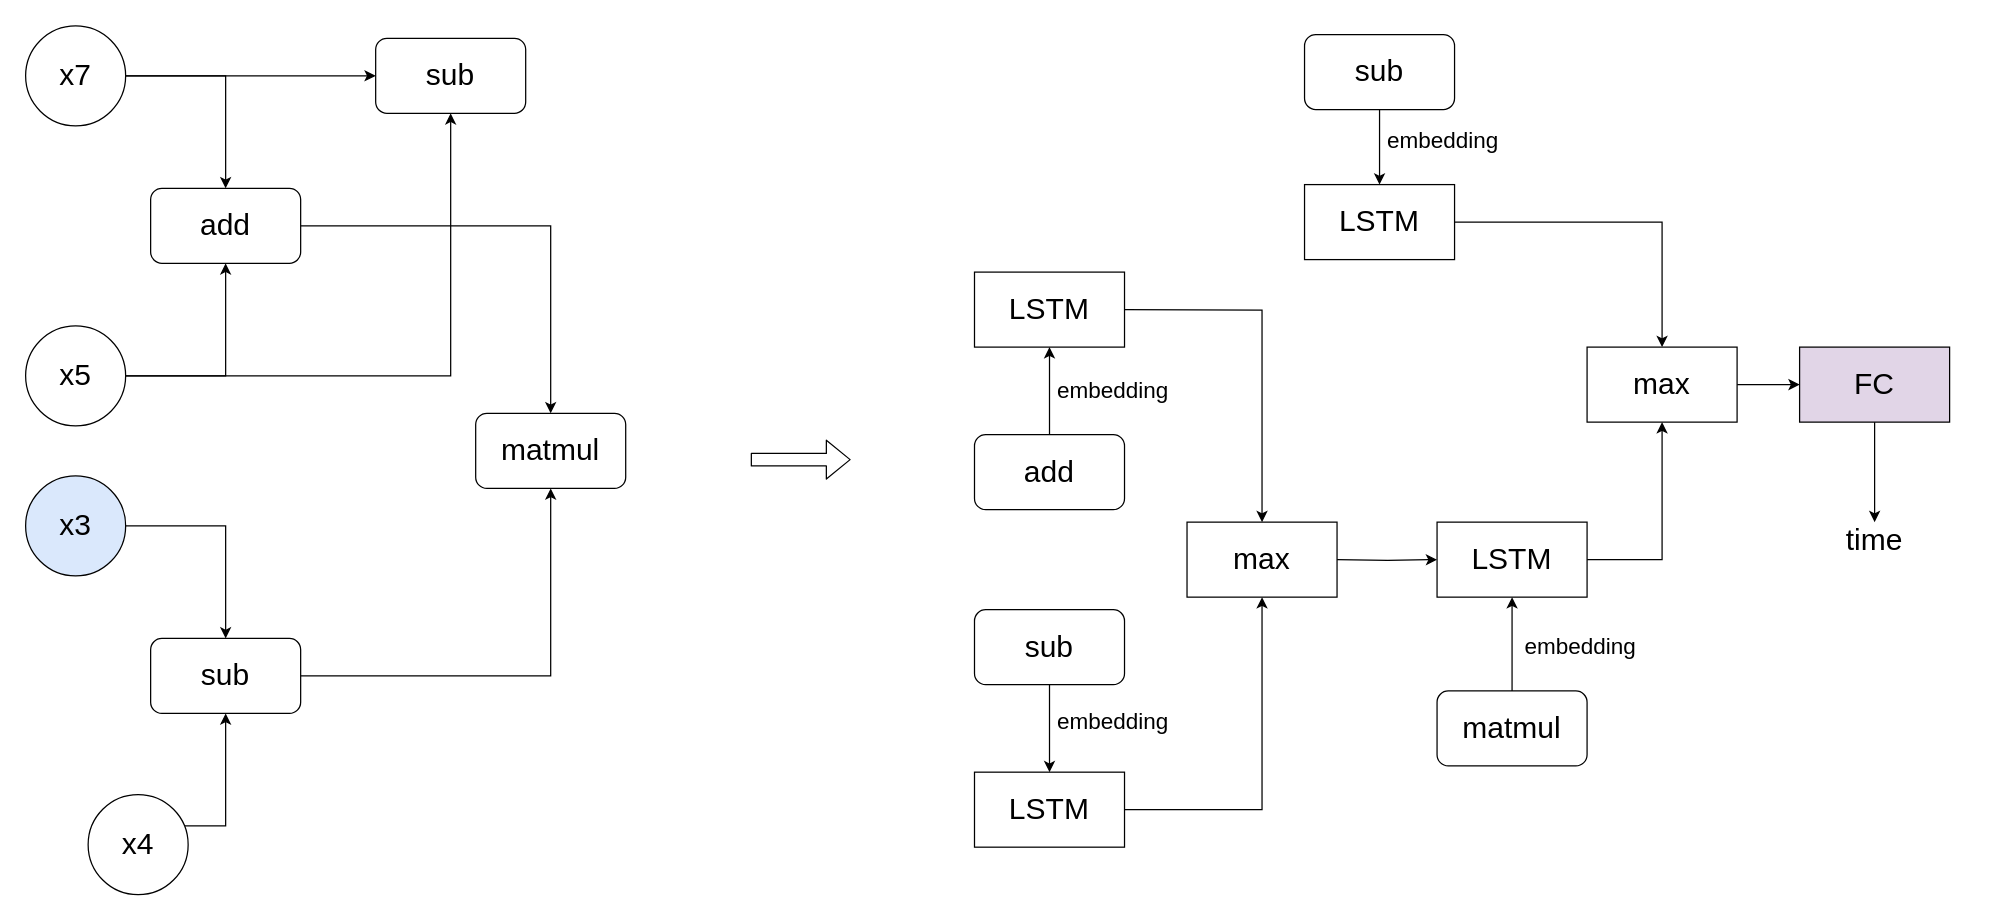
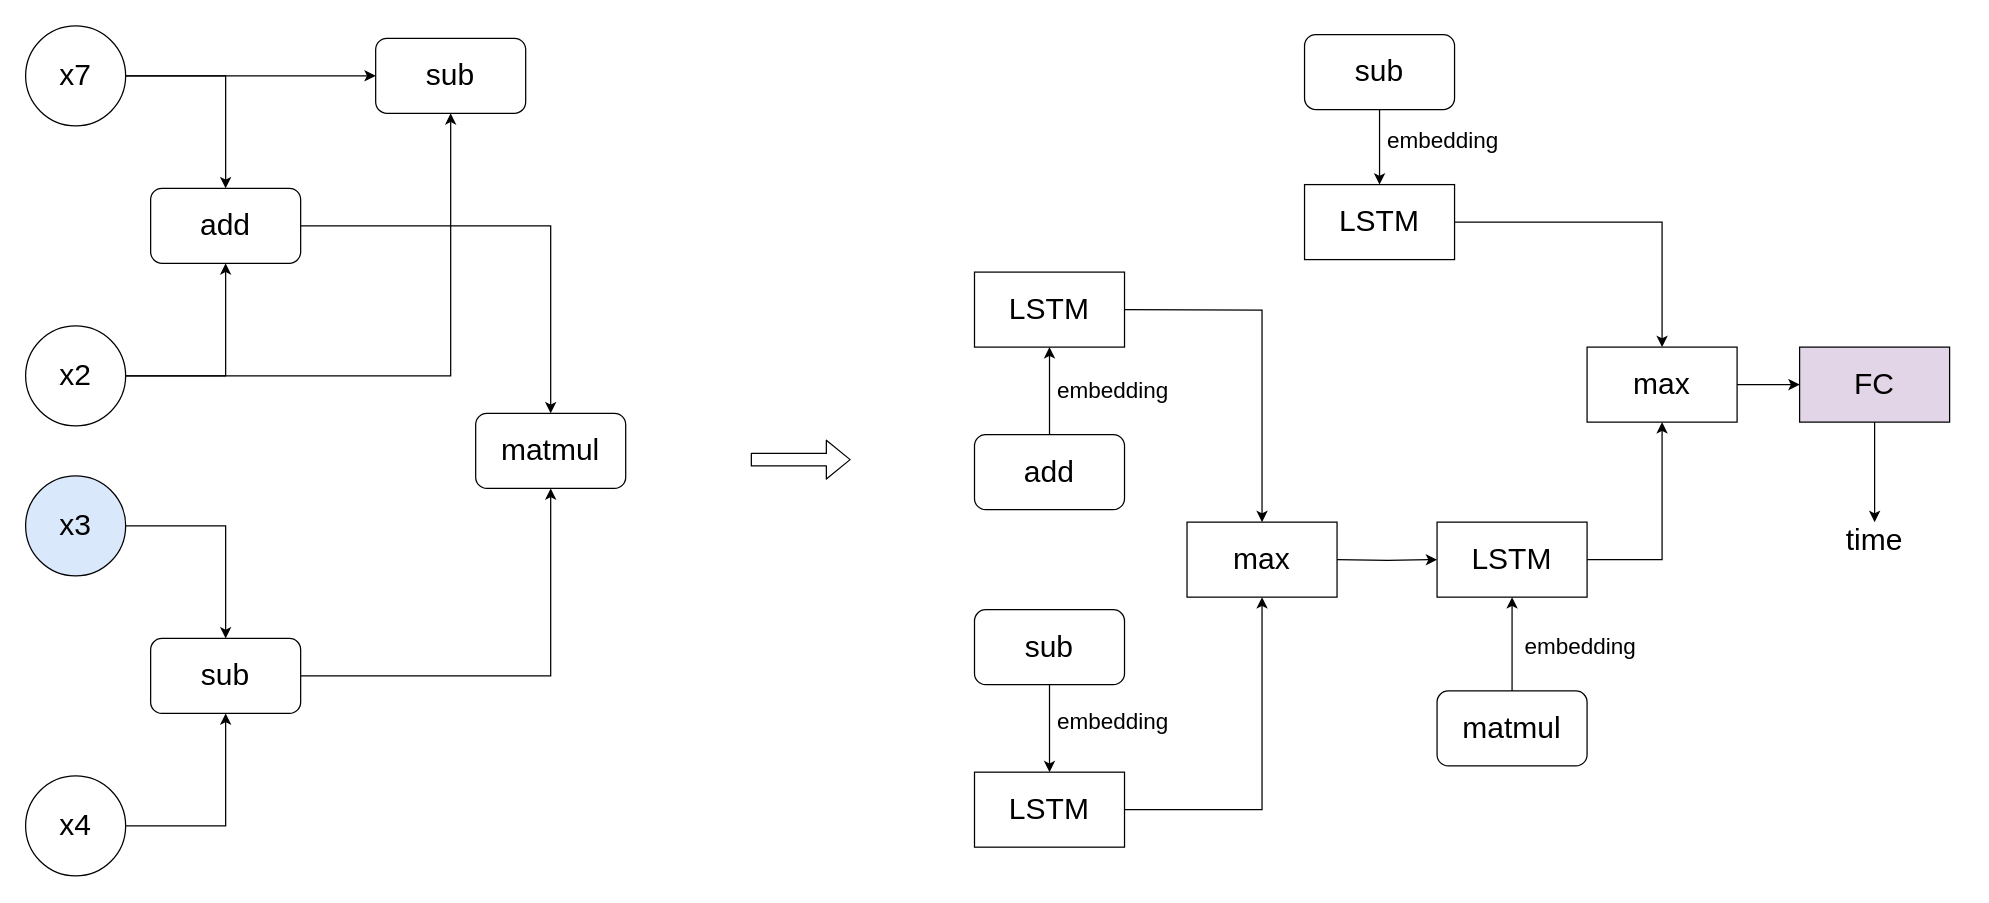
node "x5": label "x5" -> "x2"
node "x4": moved (138, 844) -> (76, 826)
